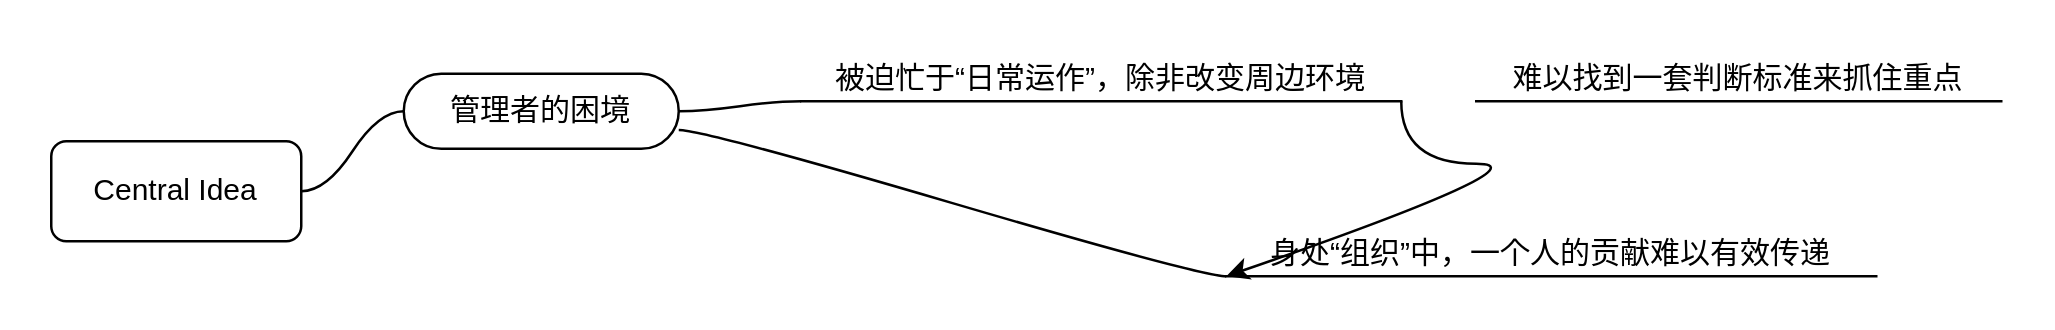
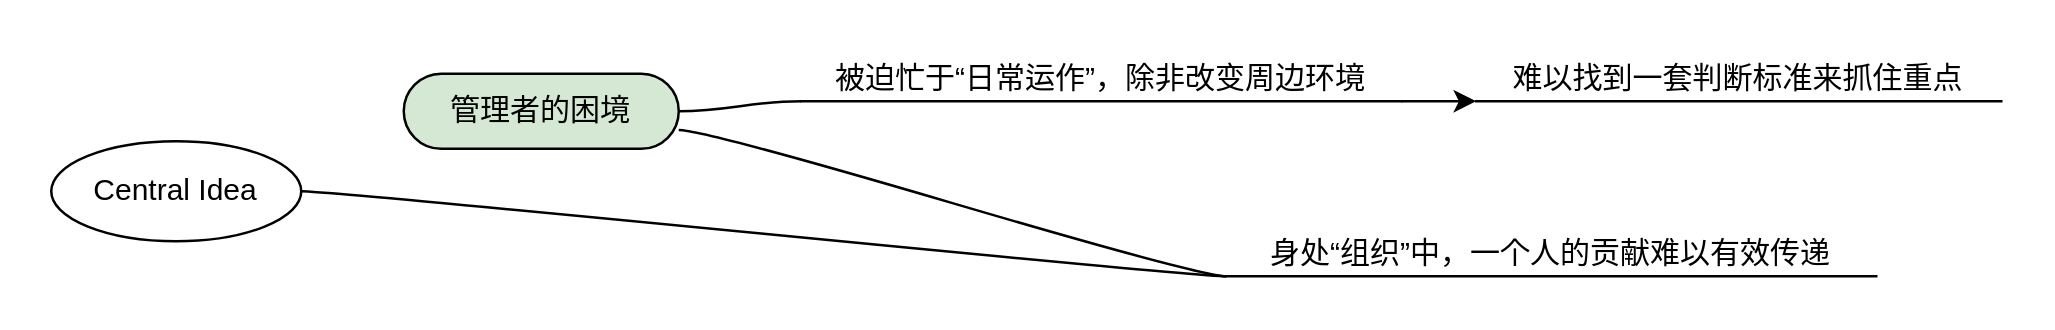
node "管理者的困境": fillcolor #ffffff -> #d5e8d4
edge "管理者的困境" -- "Central Idea": now "身处“组织”中，一个人的贡献难以有效传递" -- "Central Idea"
edge "被迫忙于“日常运作”，除非改变周边环境" -> "身处“组织”中，一个人的贡献难以有效传递": now "被迫忙于“日常运作”，除非改变周边环境" -> "难以找到一套判断标准来抓住重点"
node "Central Idea": shape rounded rectangle -> ellipse
